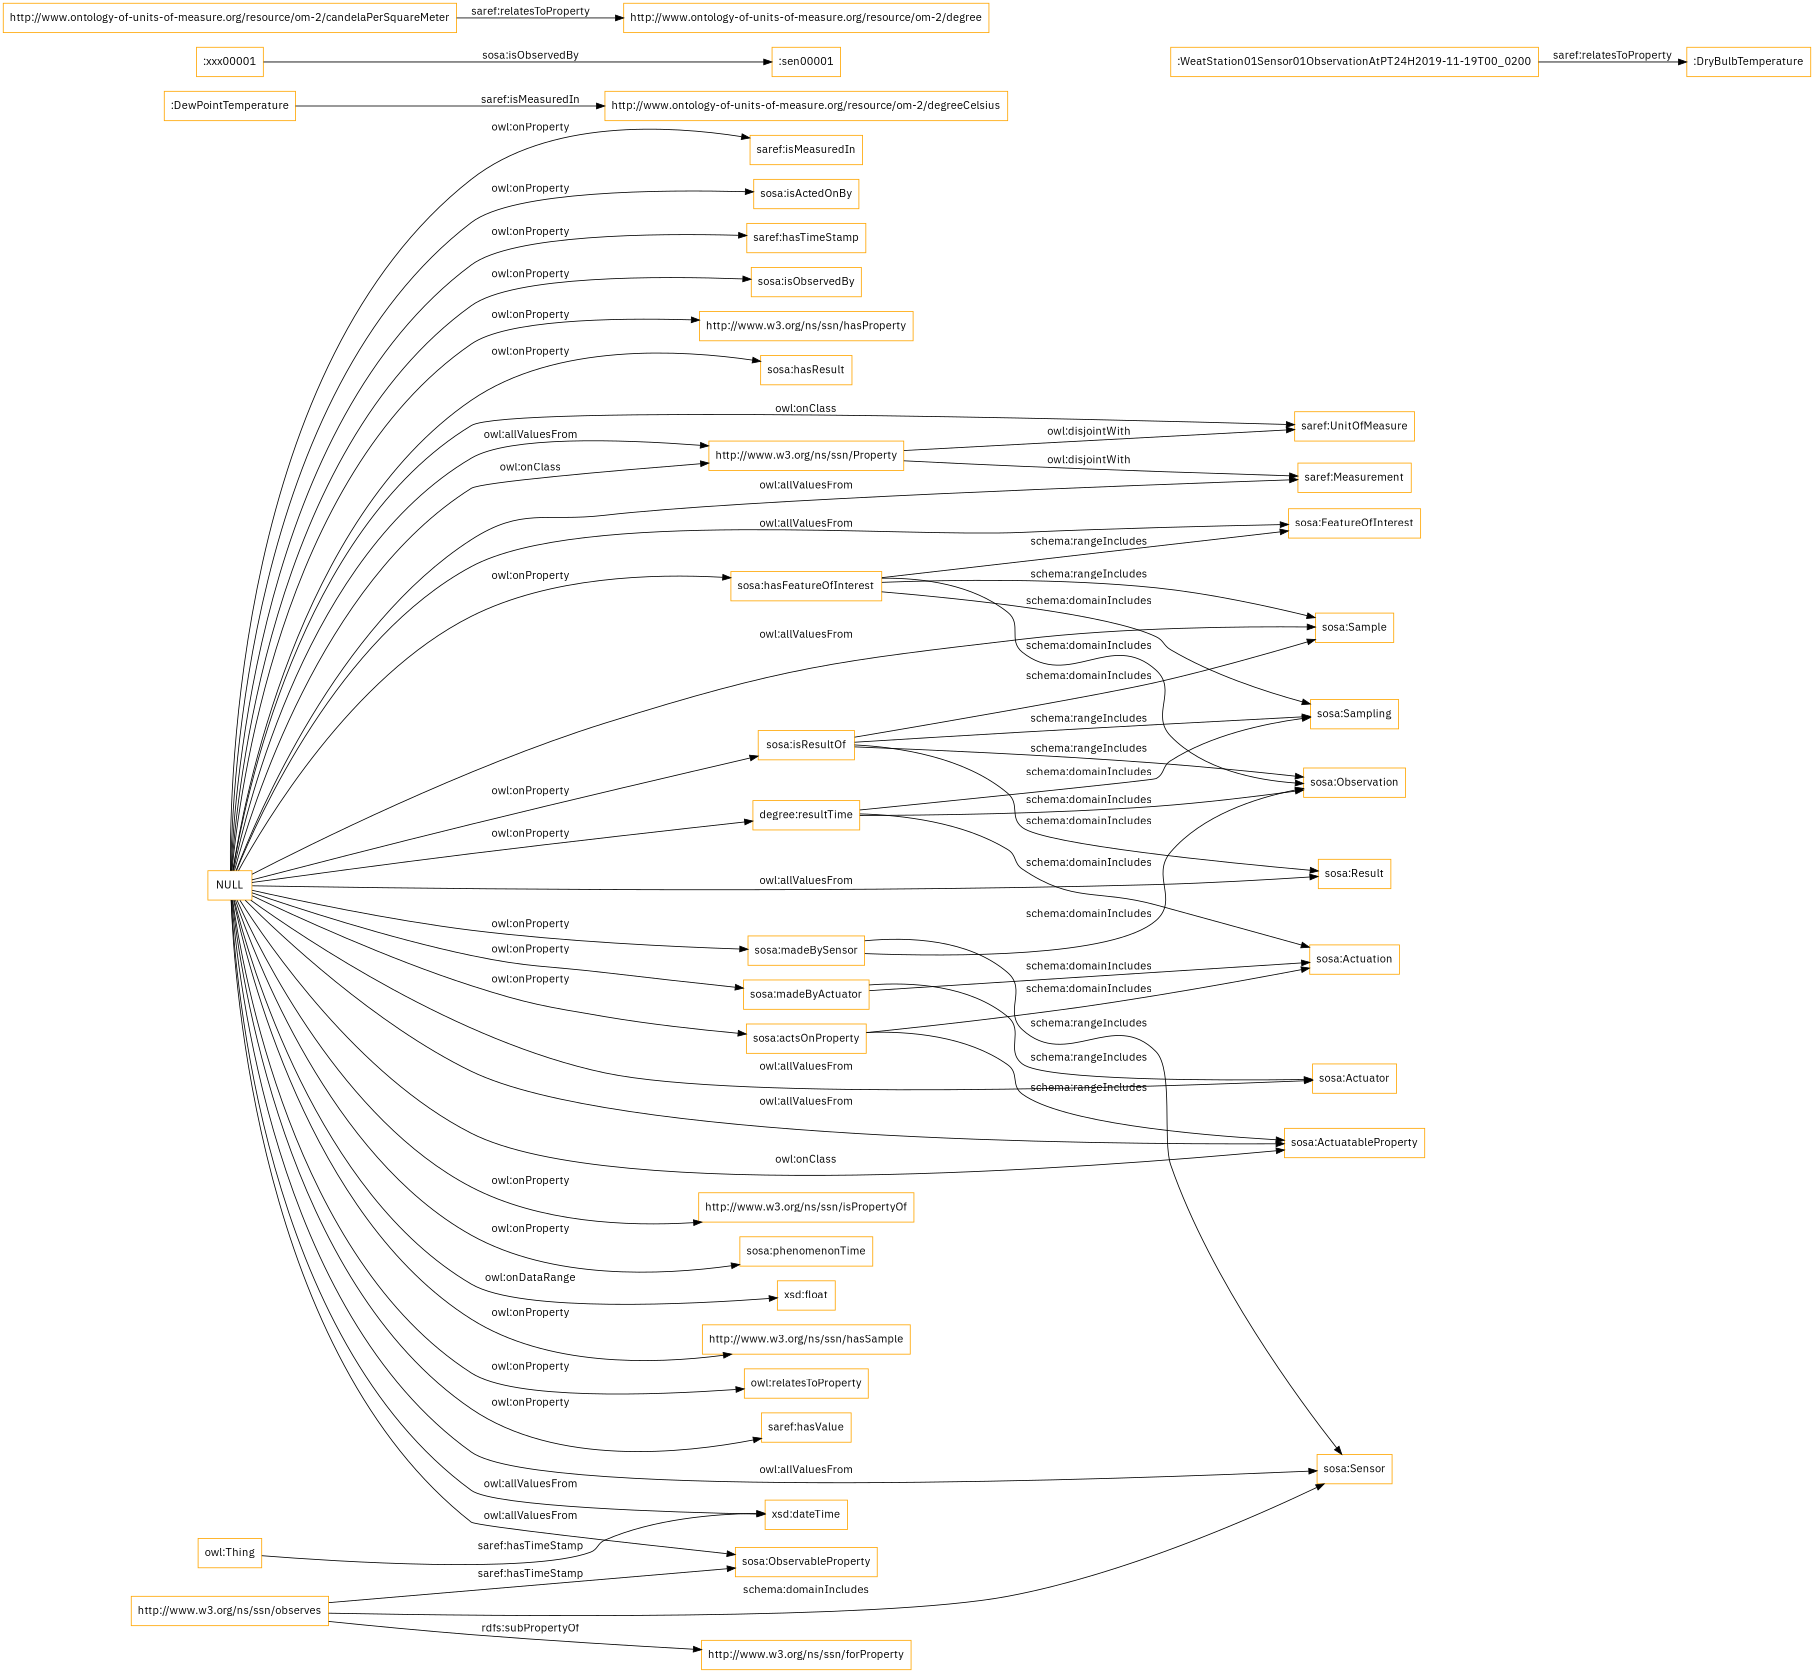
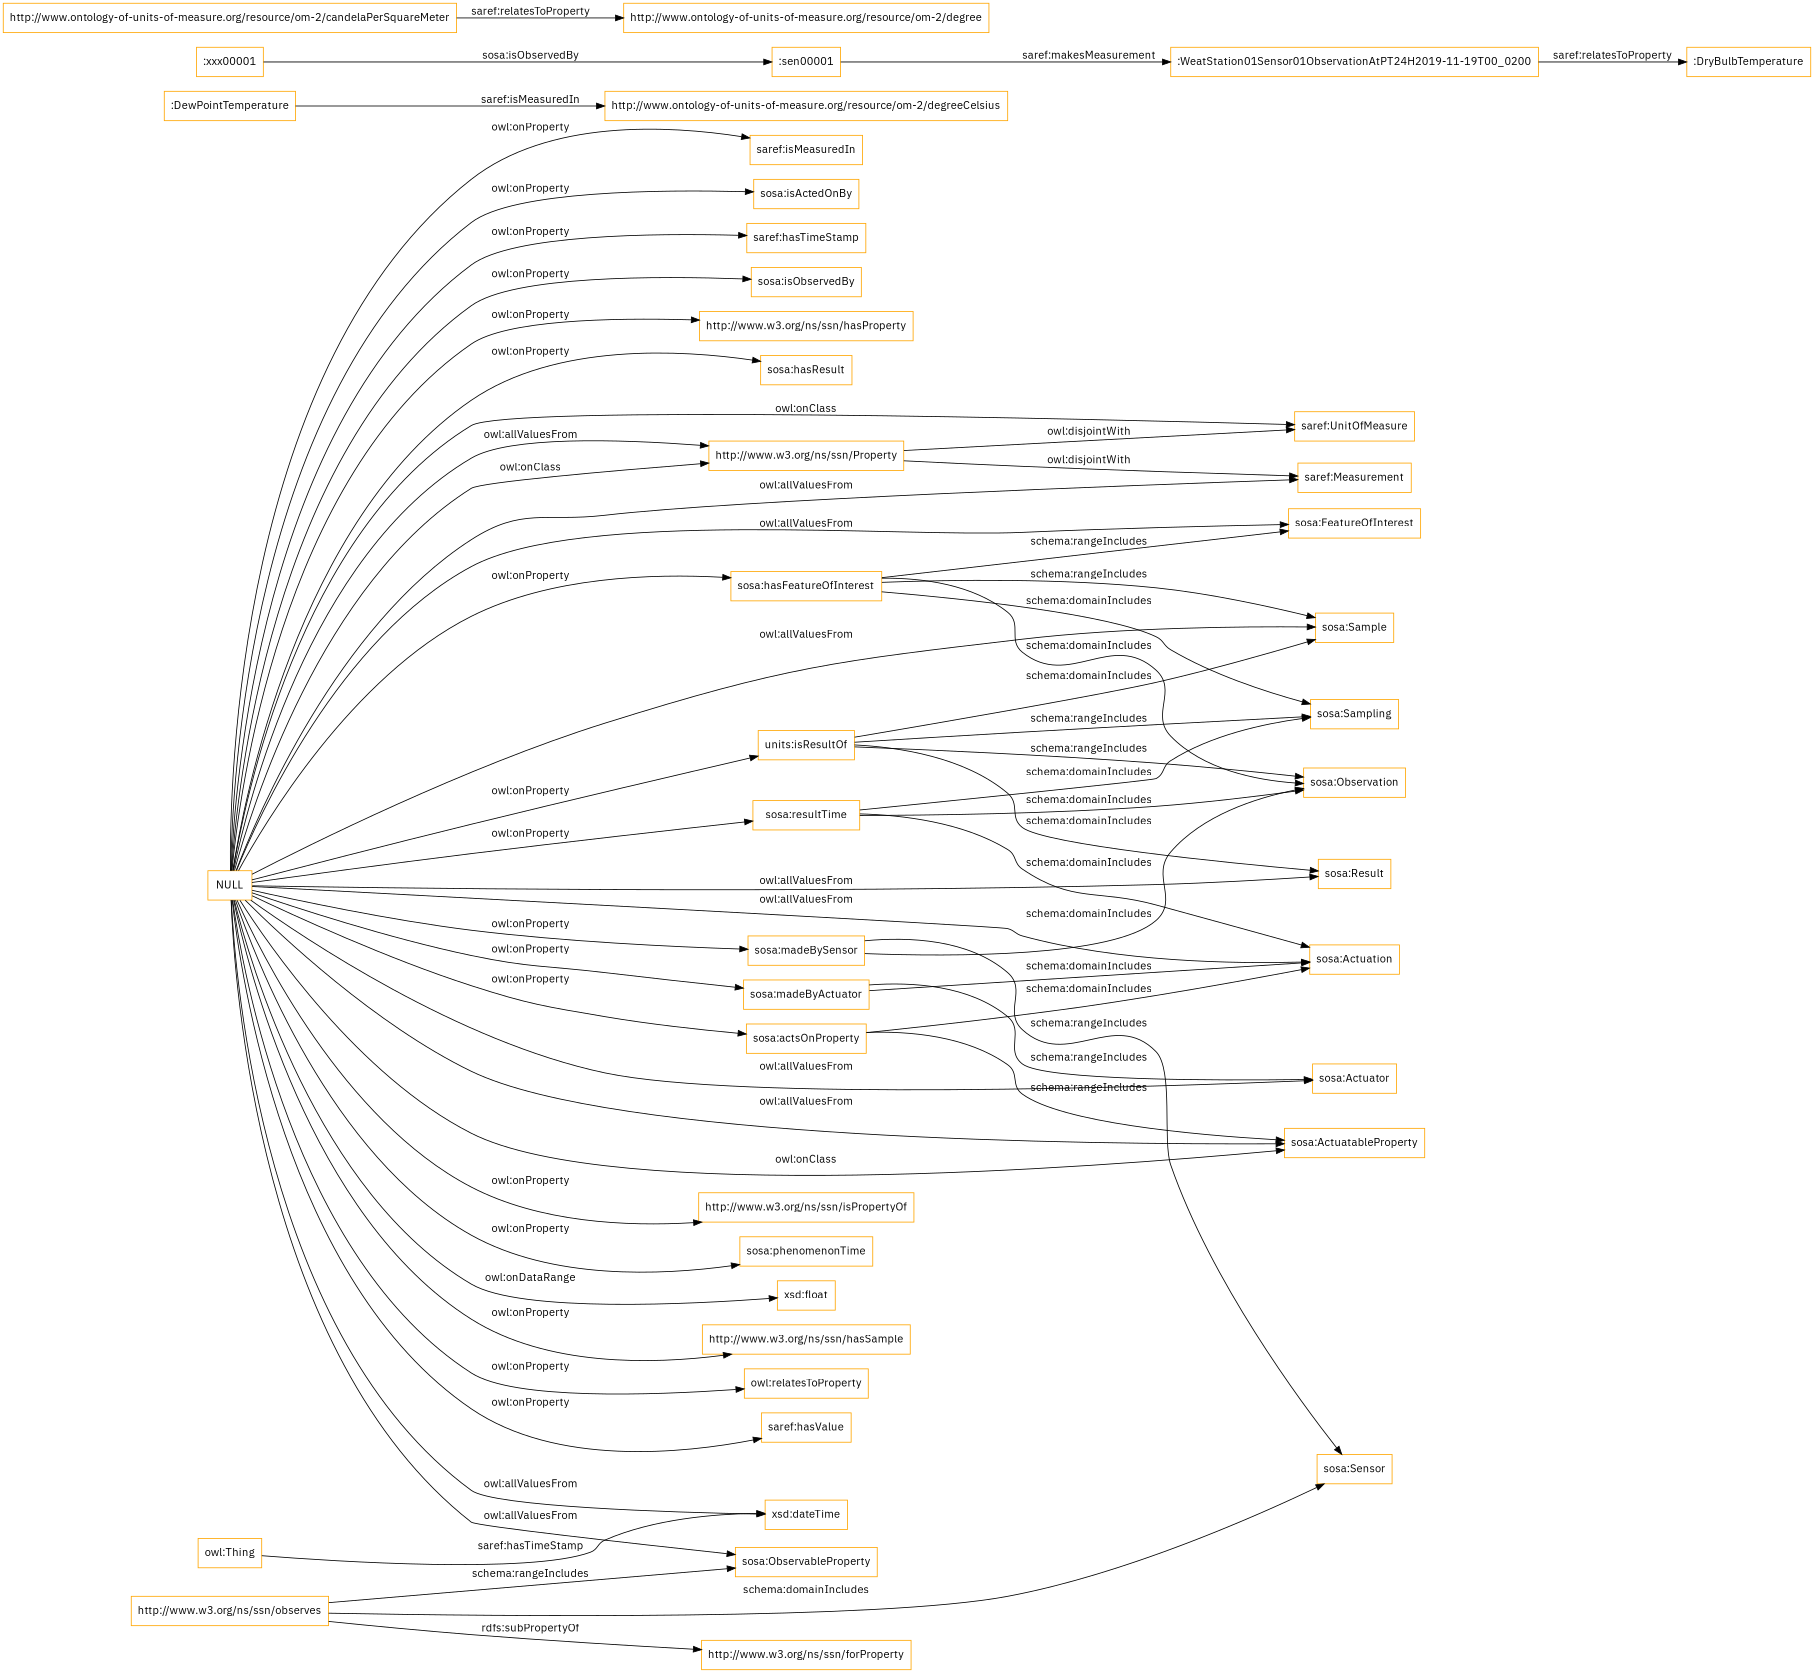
edge ":sen00001" -> ":WeatStation01Sensor01ObservationAtPT24H2019-11-19T00_0200": added, label "saref:makesMeasurement"
node "sosa:isResultOf": label "sosa:isResultOf" -> "units:isResultOf"
node "degree:resultTime": label "degree:resultTime" -> "sosa:resultTime"
edge "NULL" -> "sosa:Sensor": now "NULL" -> "sosa:Actuation"
edge "http://www.w3.org/ns/ssn/observes" -> "sosa:ObservableProperty": label "saref:hasTimeStamp" -> "schema:rangeIncludes"
